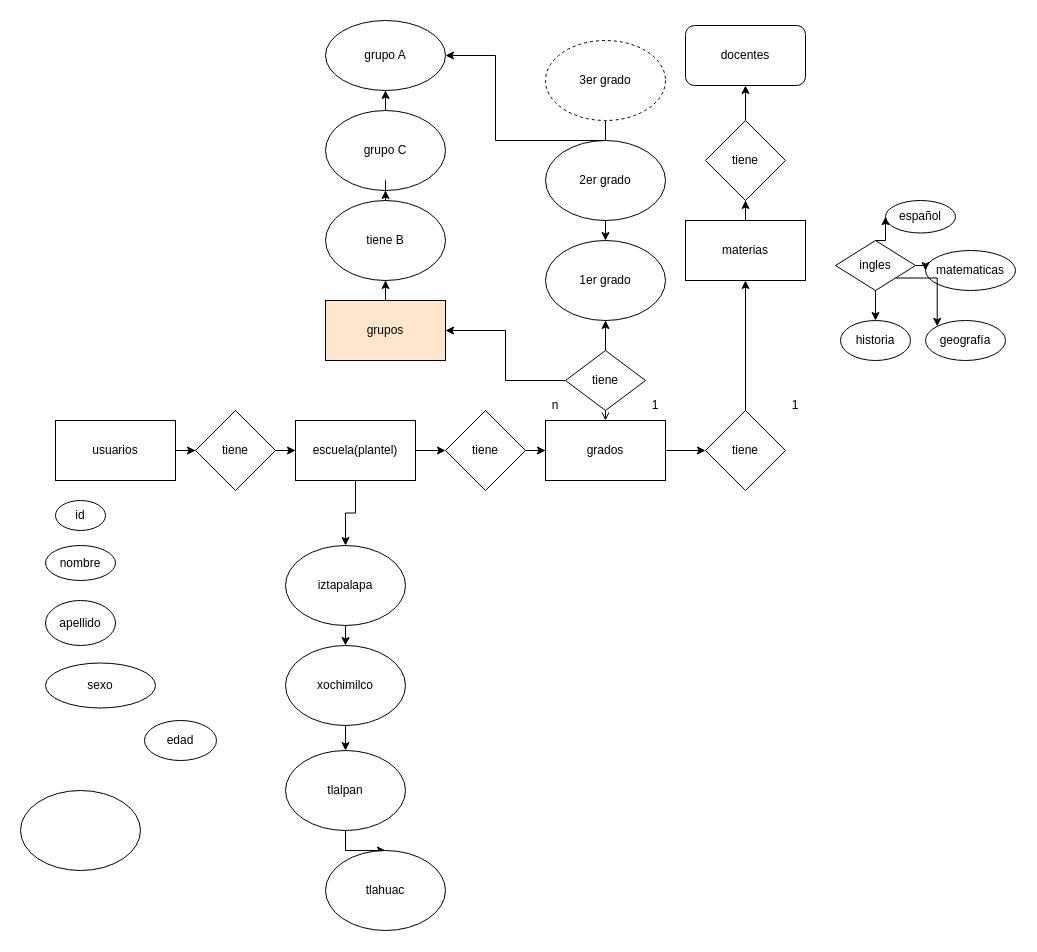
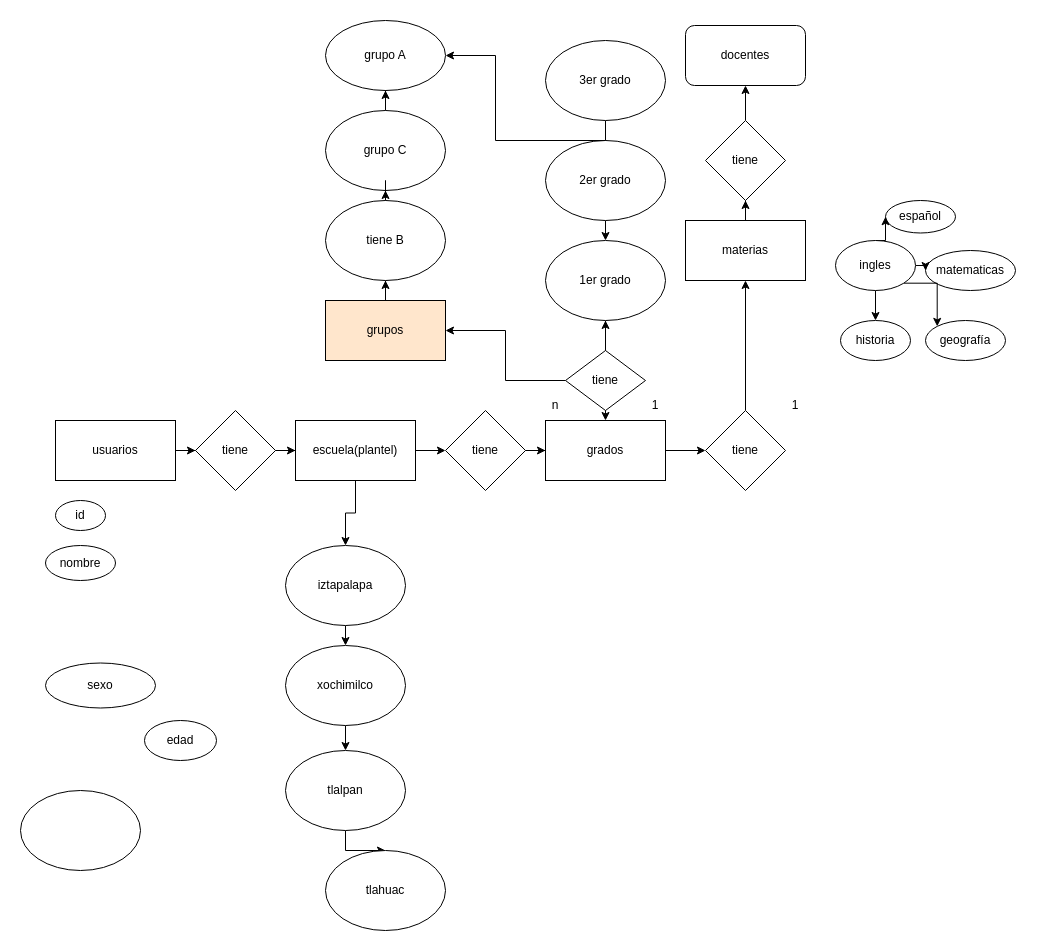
node "3er grado": style dashed -> solid
node "ingles": shape diamond -> ellipse
edge "1er grado" -> "grados": arrowhead open -> classic
node "apellido": removed
